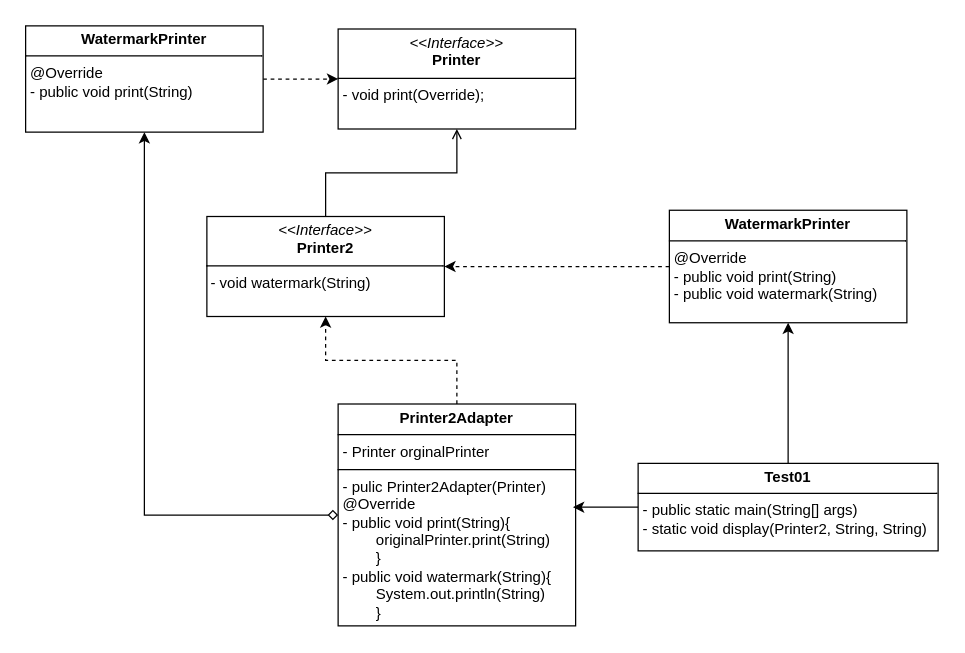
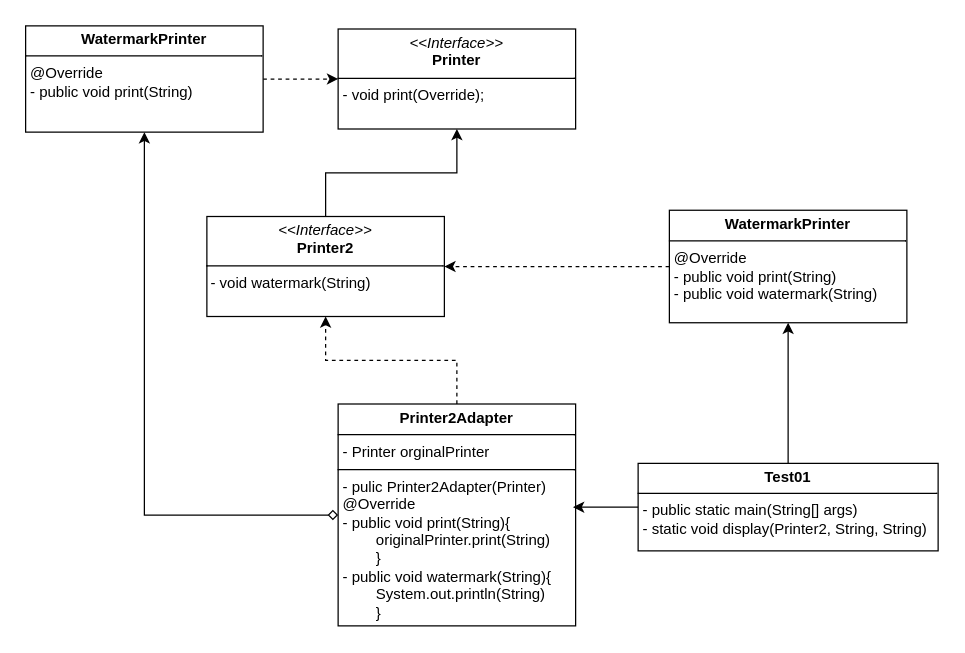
edge "<<Interface>> Printer2 - void watermark(String)" -> "<<Interface>> Printer - void print(Override);": arrowhead open -> classic
